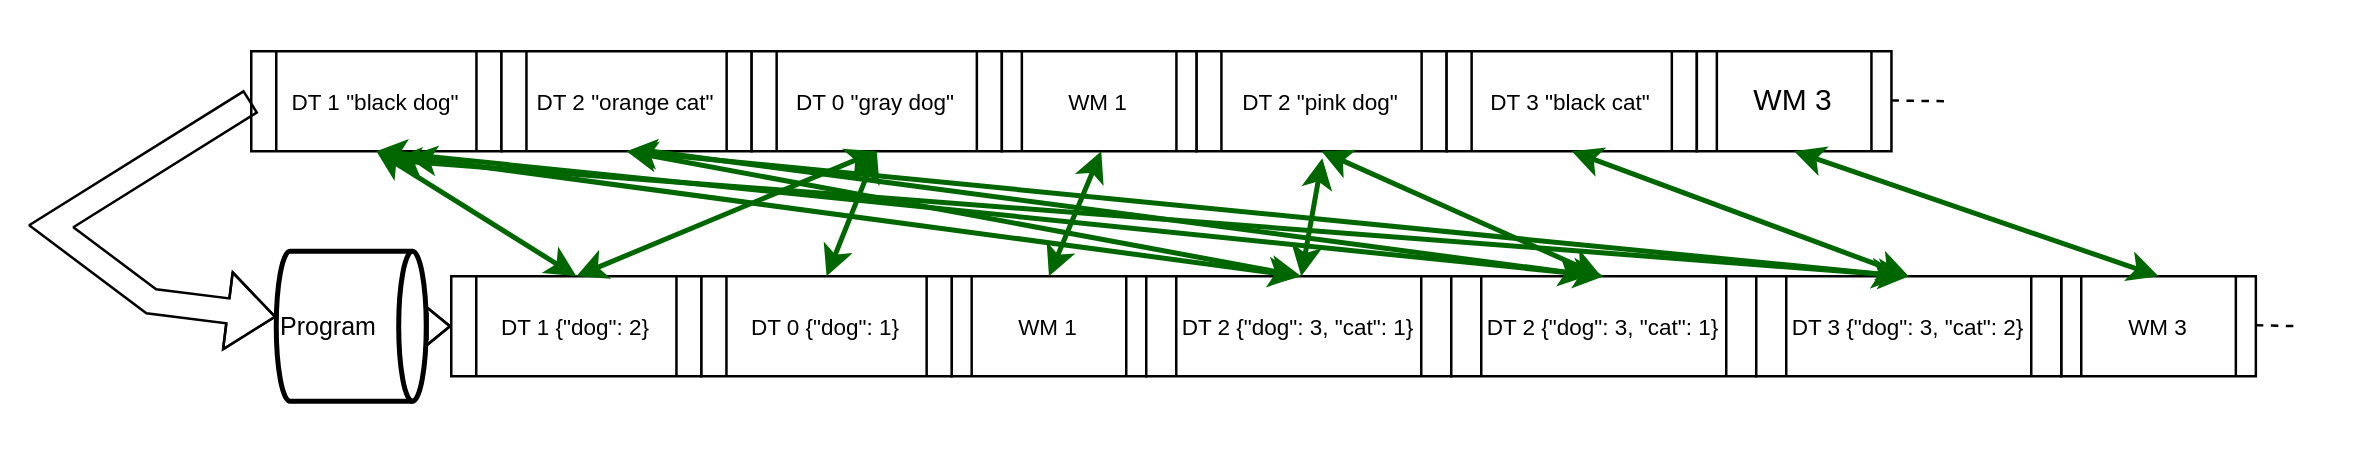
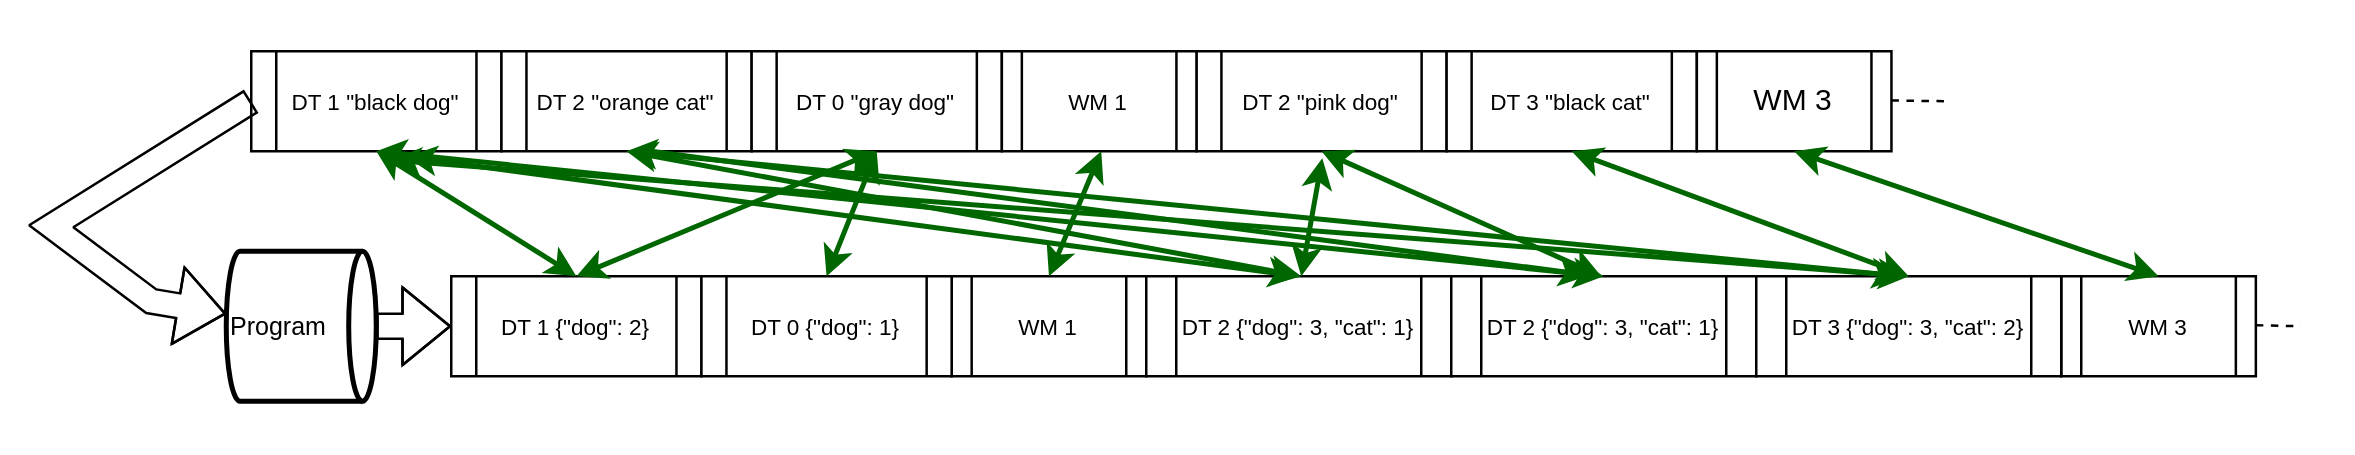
node "Program": moved (351, 326) -> (301, 326)
